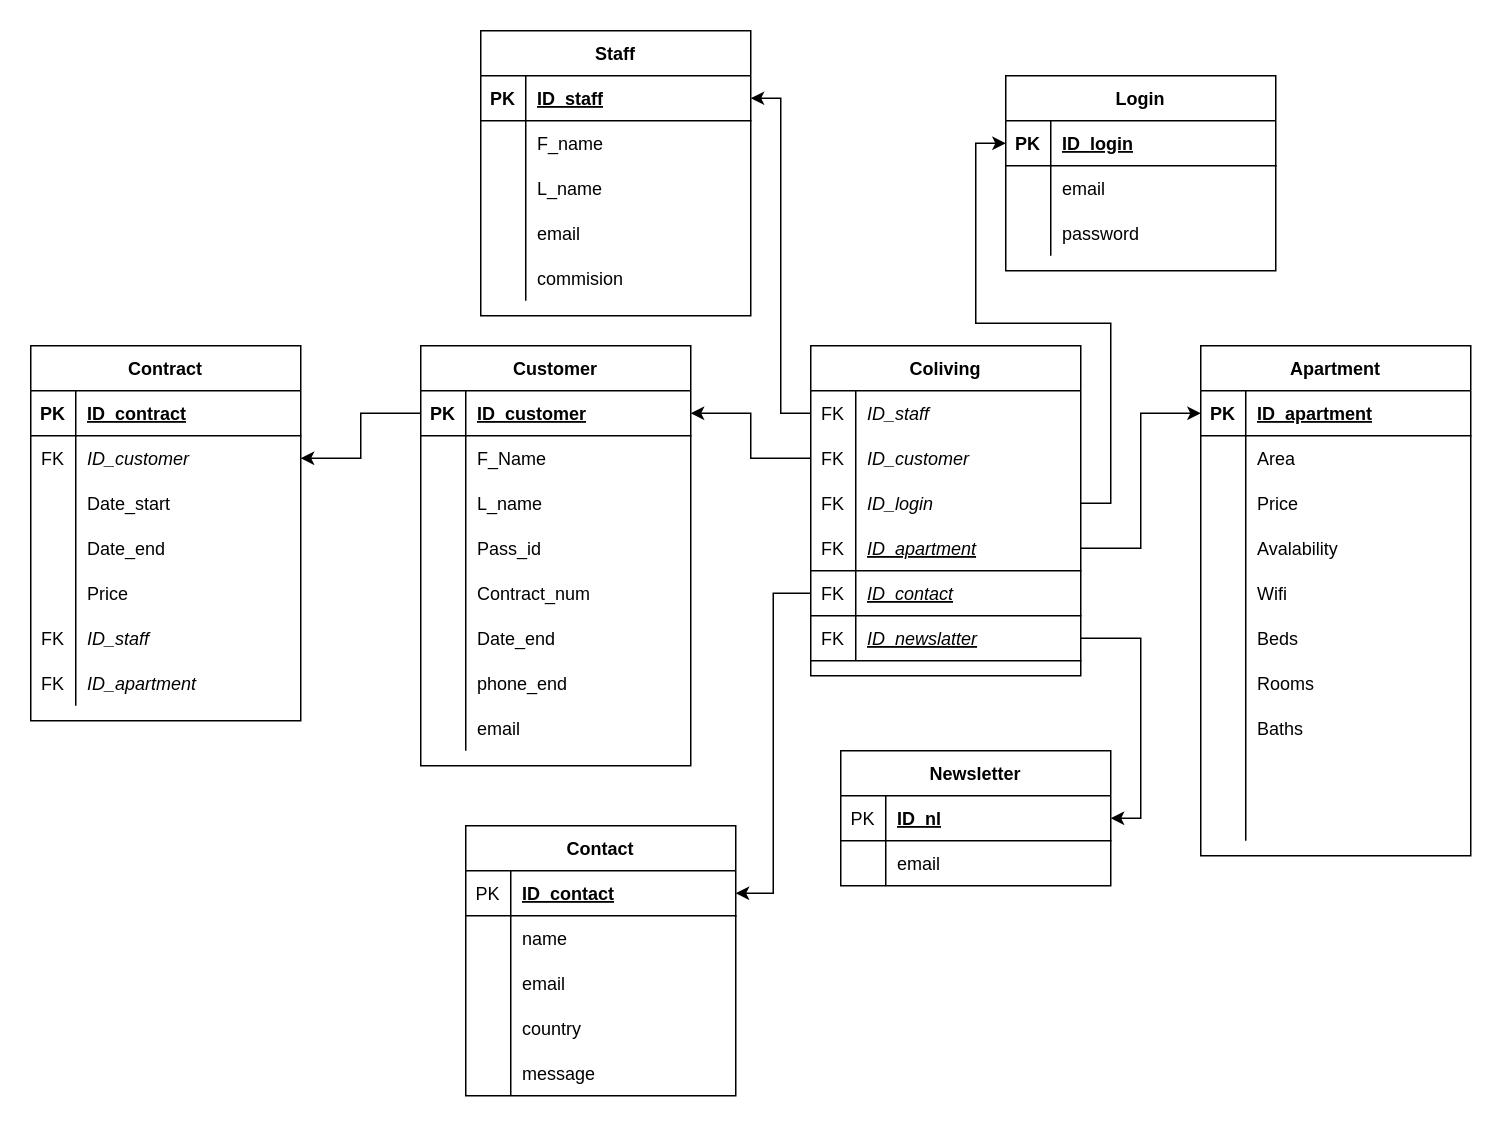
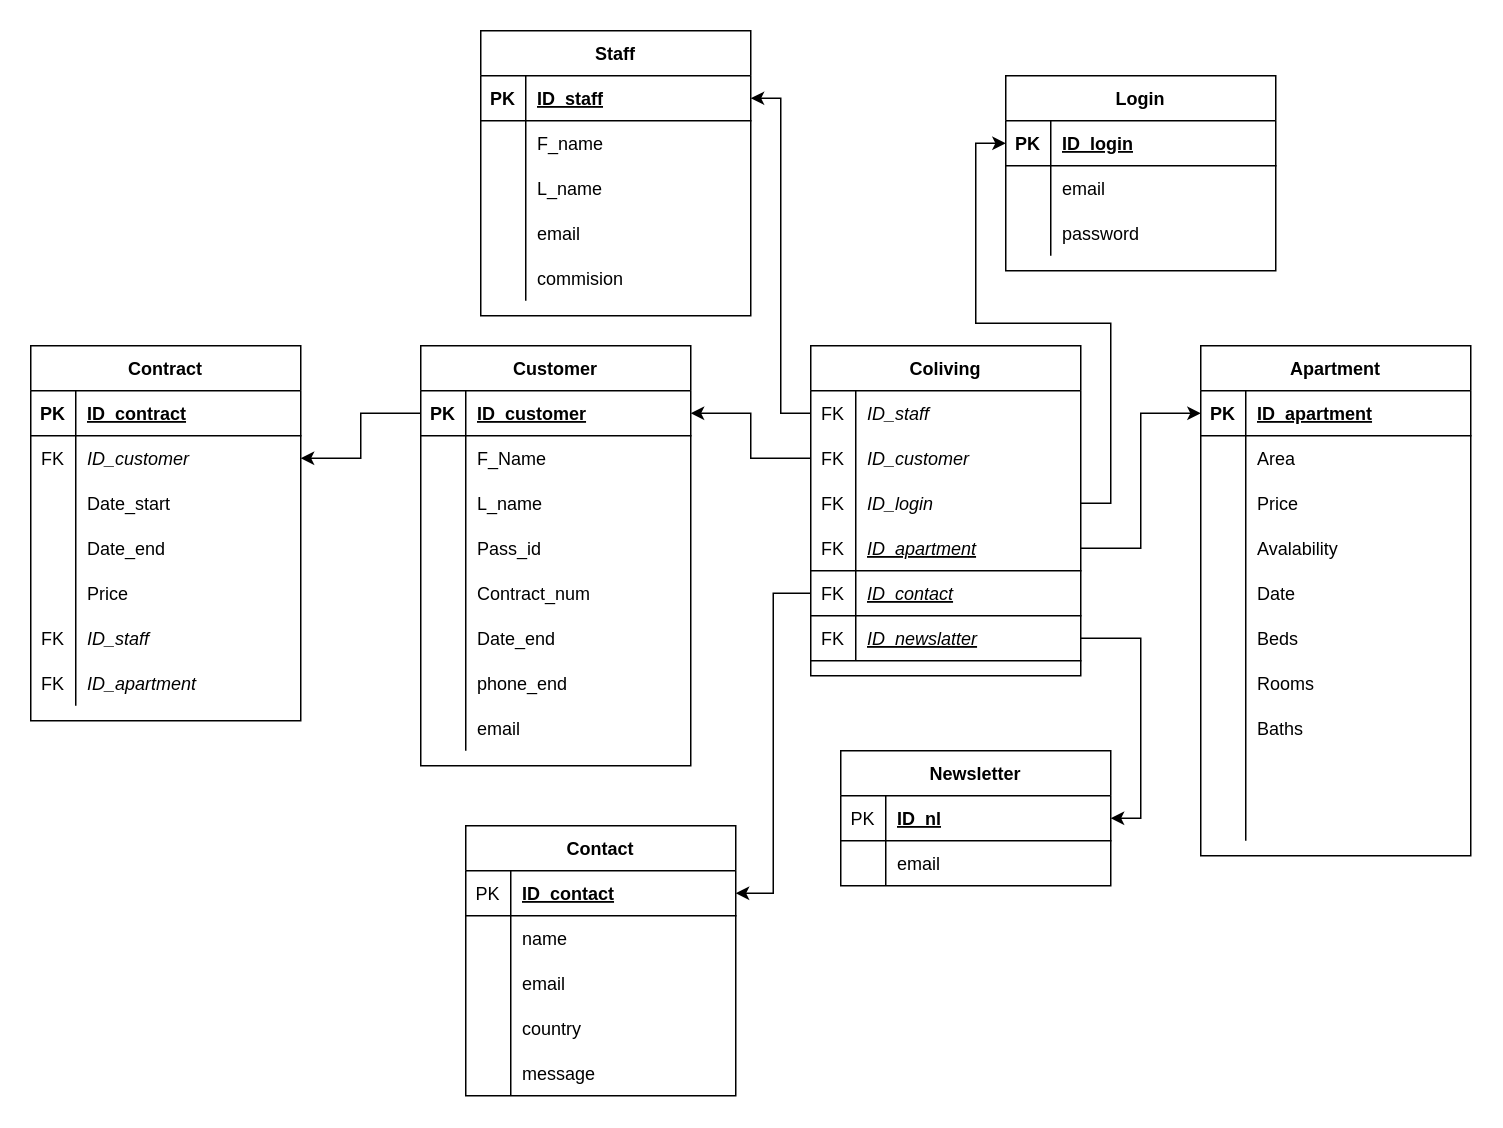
node "Wifi": label "Wifi" -> "Date"
